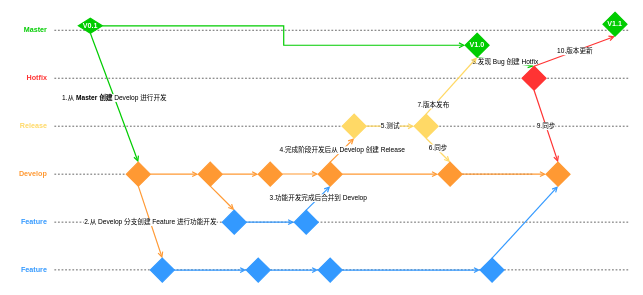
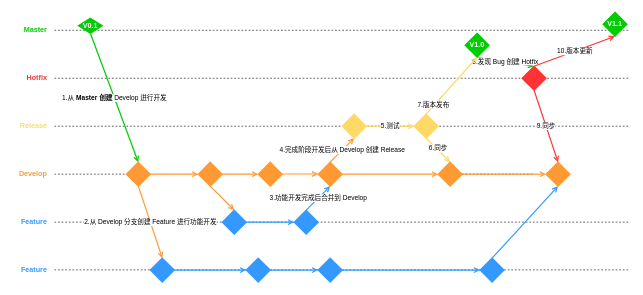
edge "V0.1" -> "V1.0": removed
